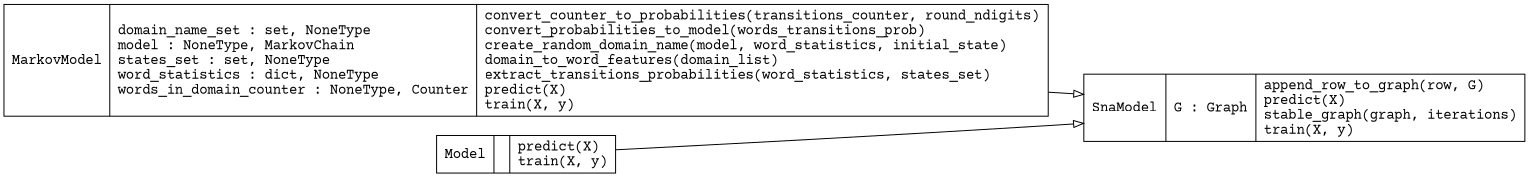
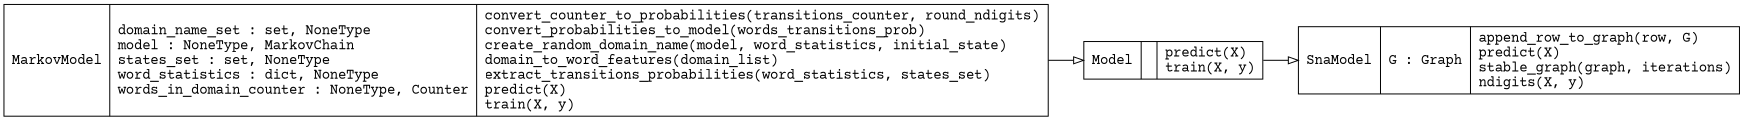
edge "MarkovModel" -> "SnaModel": now "MarkovModel" -> "Model"
node "SnaModel": text "train(X, y)" -> "ndigits(X, y)"
